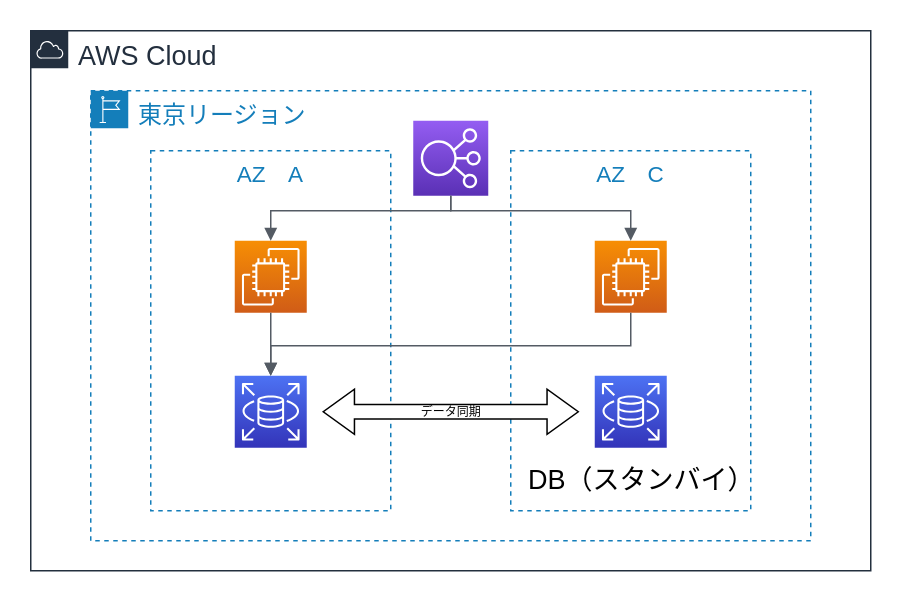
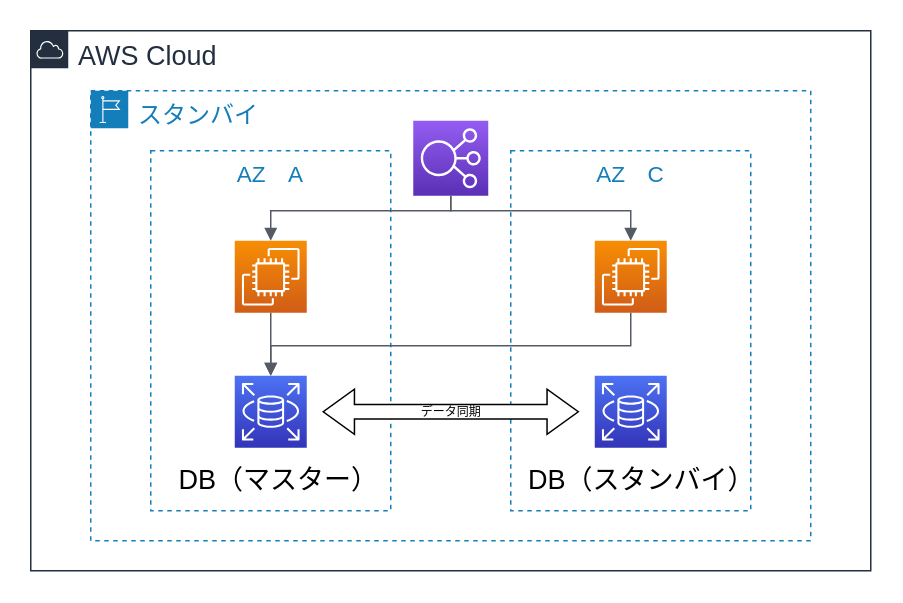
node "東京リージョン": label "東京リージョン" -> "スタンバイ"
node "DB（マスター）": added
